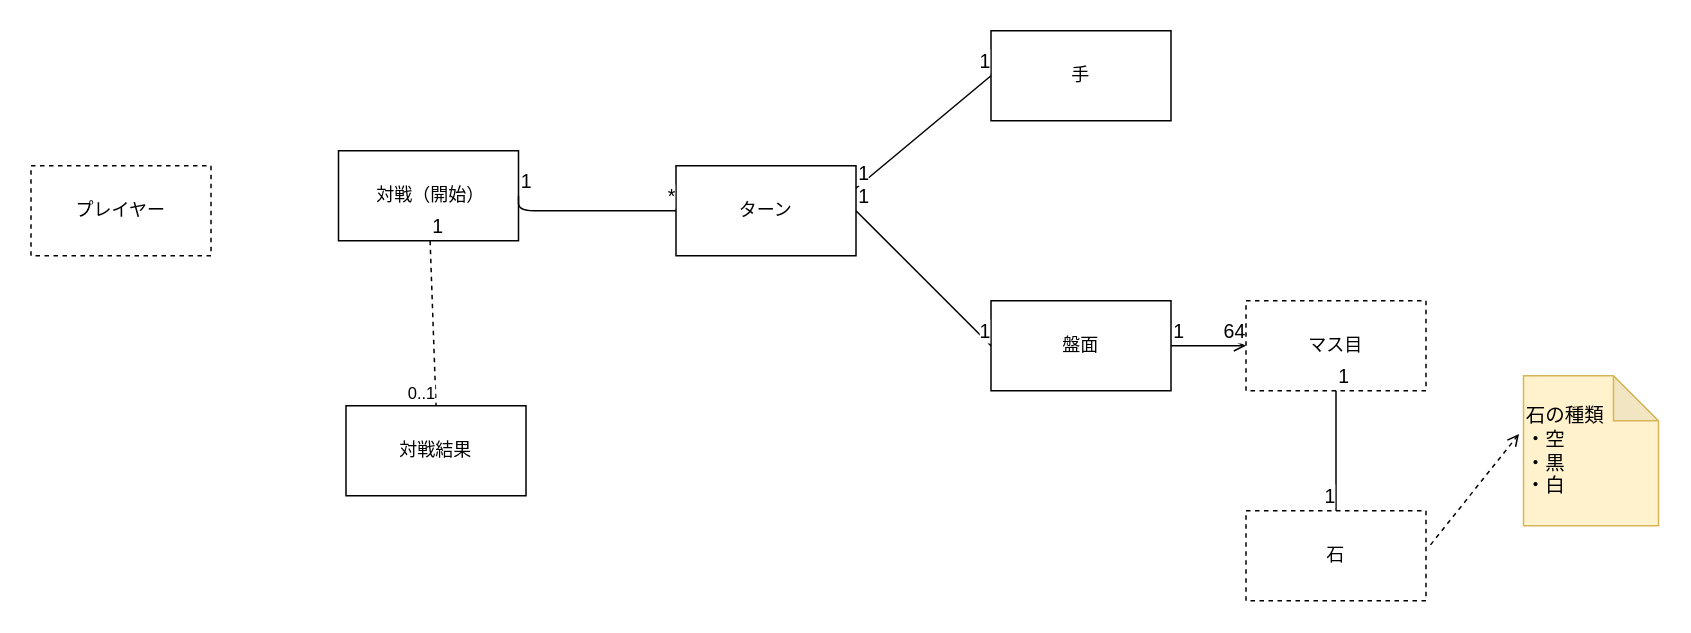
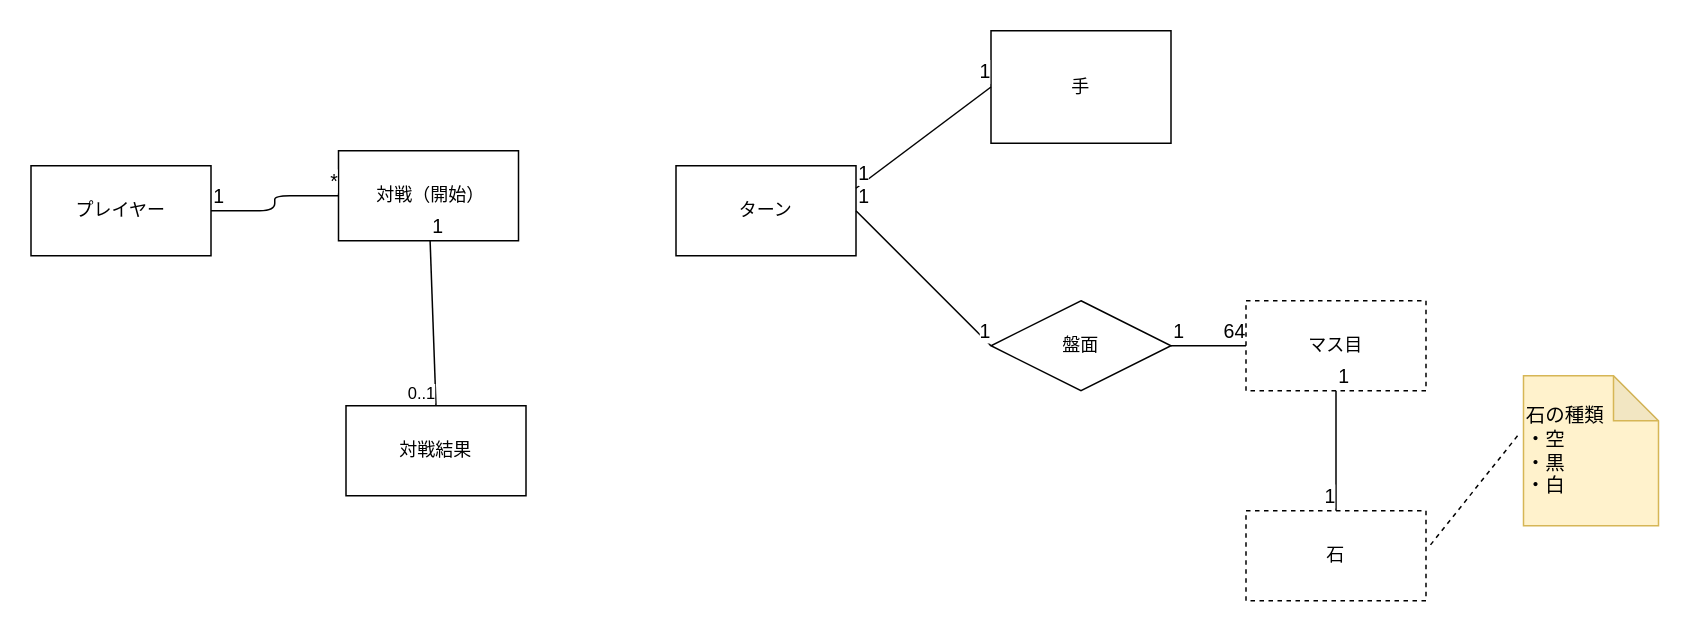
node "手": size 180x90 -> 180x113
edge "対戦（開始）" -- "プレイヤー": added, labels "*", "1"
node "プレイヤー": style dashed -> solid
edge "対戦（開始）" -- "ターン": removed, labels "1", "*"
edge "対戦（開始）" -- "対戦結果": style dashed -> solid
node "盤面": shape rectangle -> diamond
edge "盤面" -> "マス目": arrowhead open -> none
edge "石" -> "石の種類 ・空 ・黒 ・白": arrowhead open -> none
